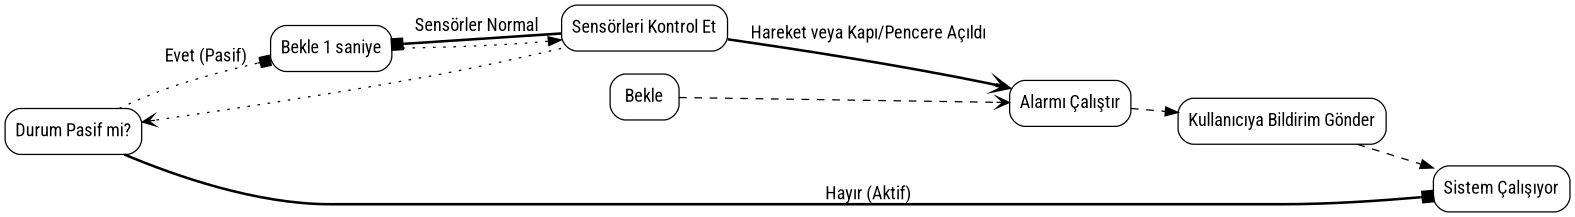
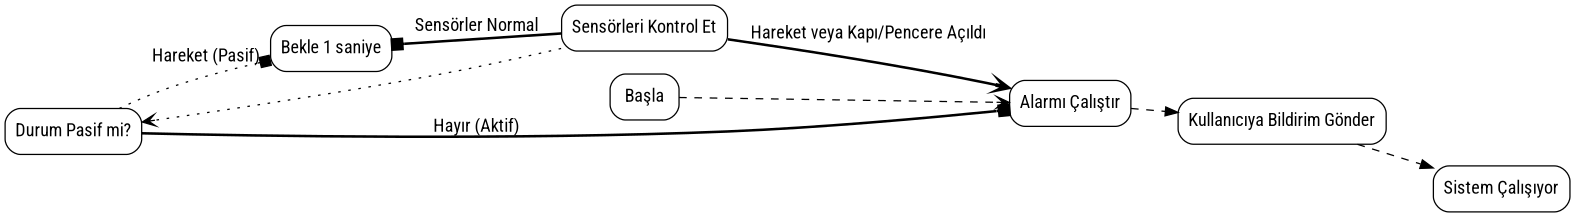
edge "Bekle 1 saniye" -> "Sensörleri Kontrol Et": removed
edge "Durum Pasif mi?" -> "Bekle 1 saniye": label "Evet (Pasif)" -> "Hareket (Pasif)"
node "Bekle": label "Bekle" -> "Başla"
edge "Durum Pasif mi?" -> "Sistem Çalışıyor": now "Durum Pasif mi?" -> "Alarmı Çalıştır"
